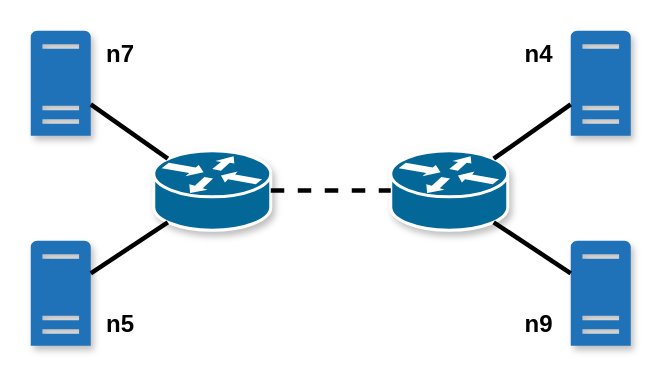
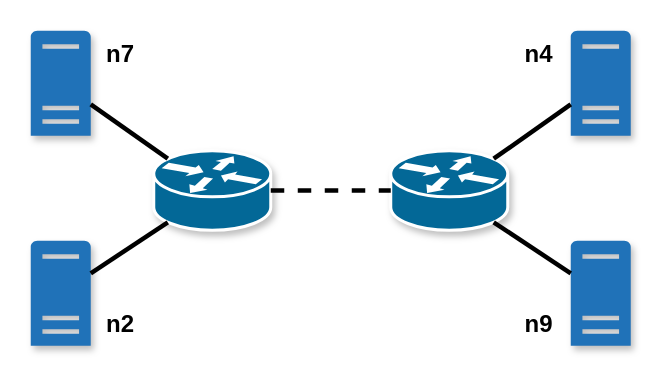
node "n5": label "n5" -> "n2"
